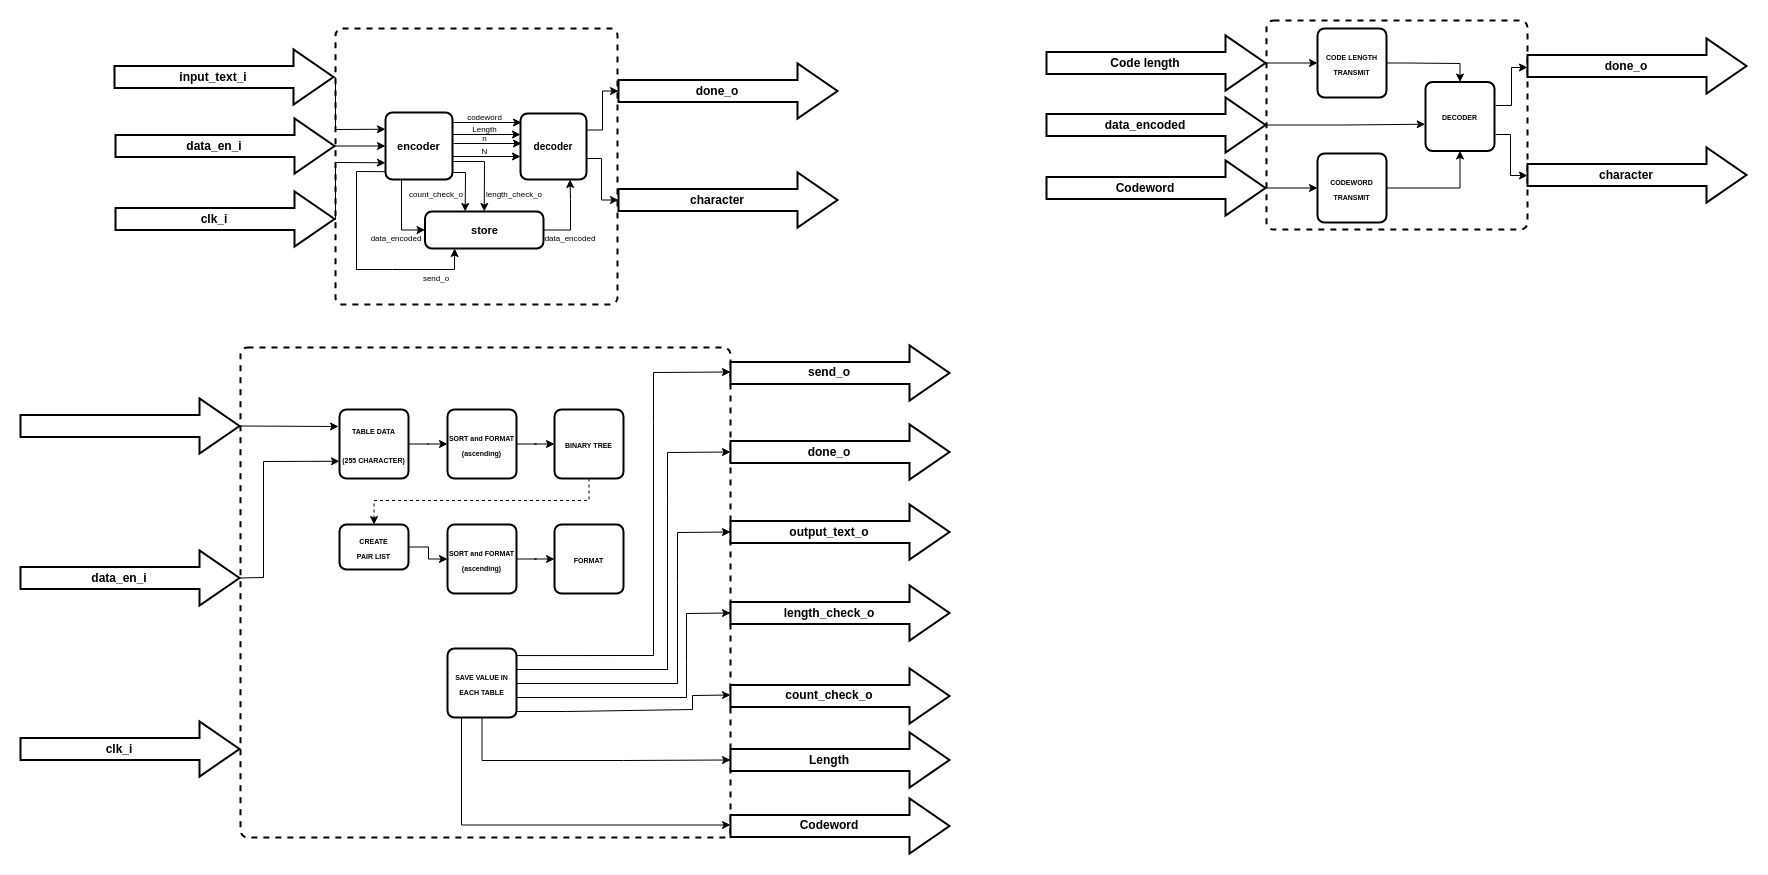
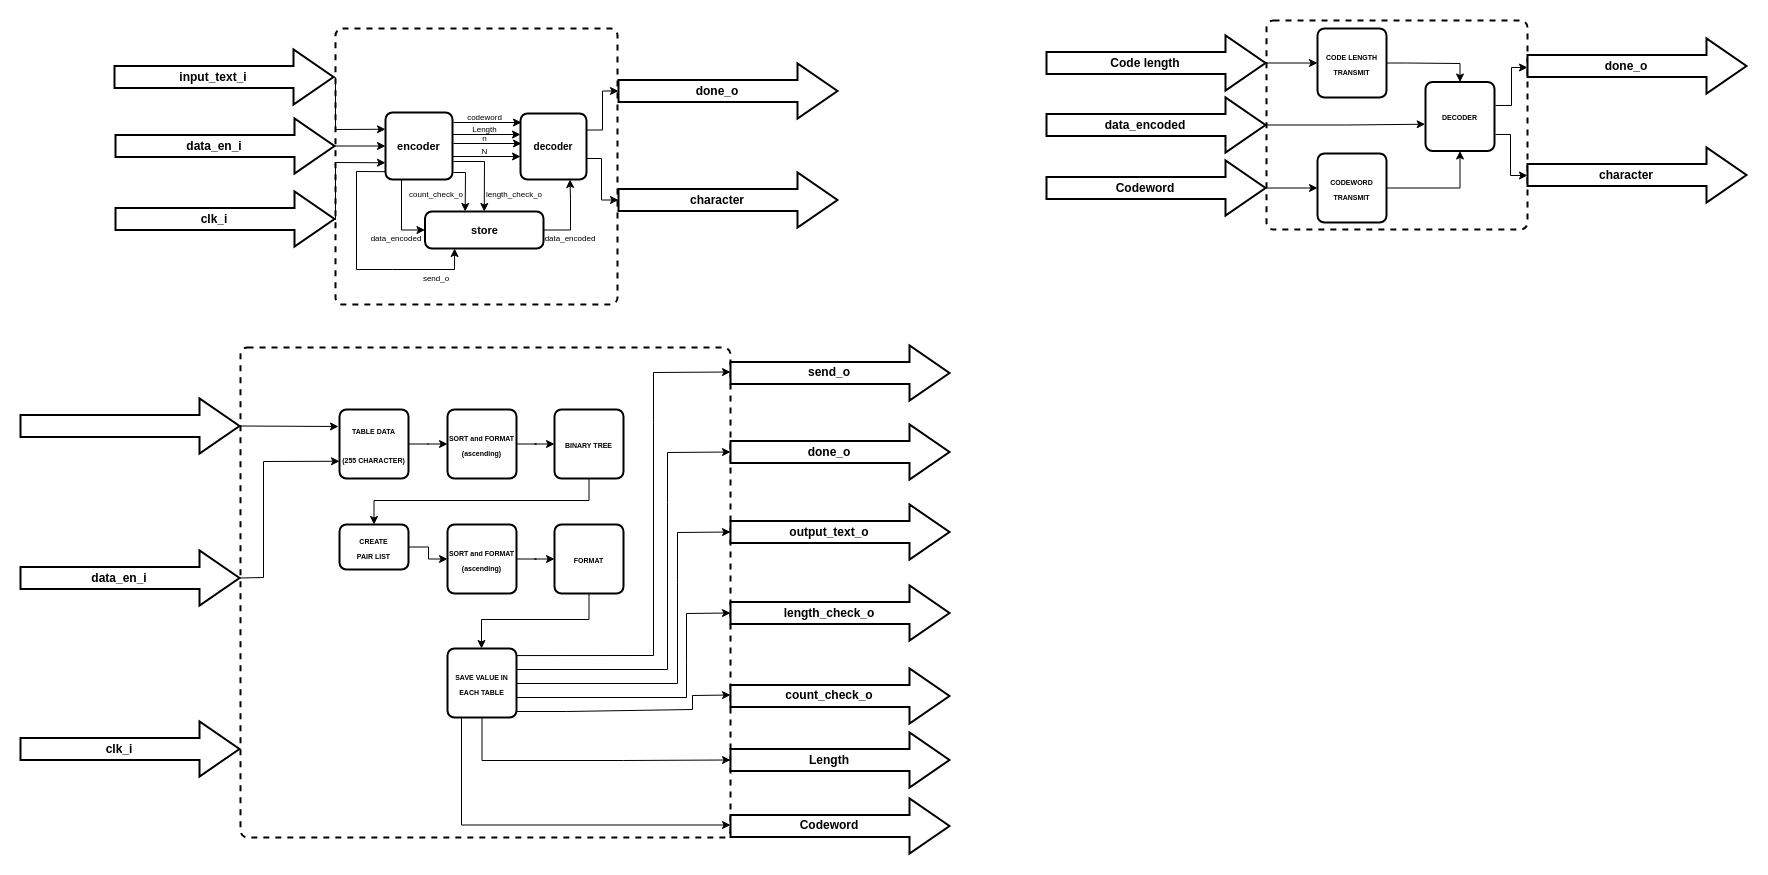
edge "BINARY TREE" -> "CREATE PAIR LIST": style dashed -> solid
edge "FORMAT" -> "SAVE VALUE IN EACH TABLE": added
